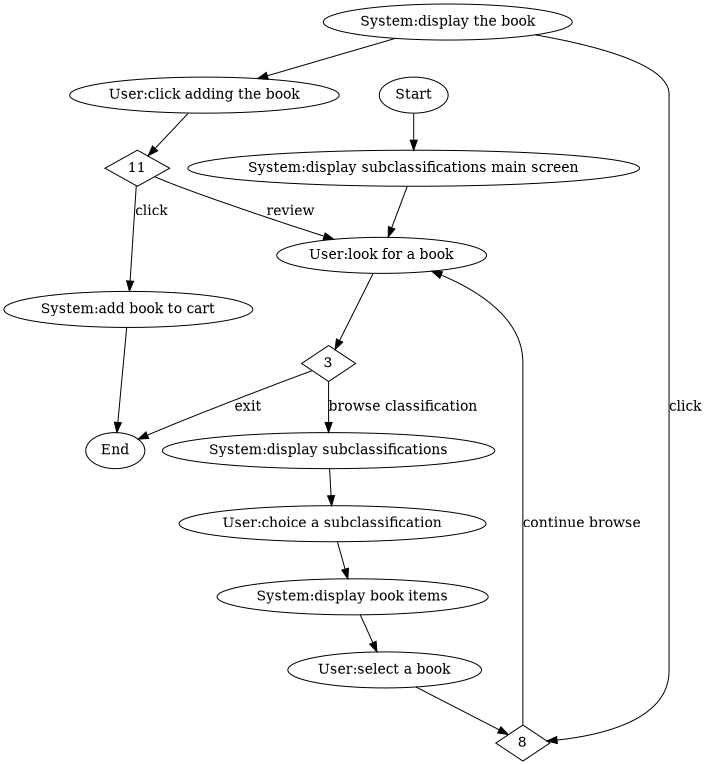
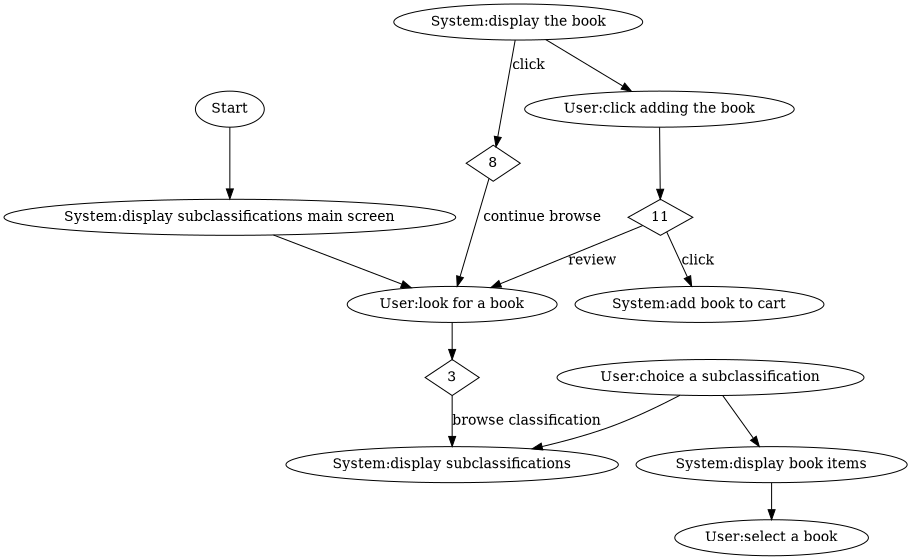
node "End": removed
edge "System:display subclassifications" -> "User:choice a subclassification": reversed
edge "User:select a book" -> "8": removed
